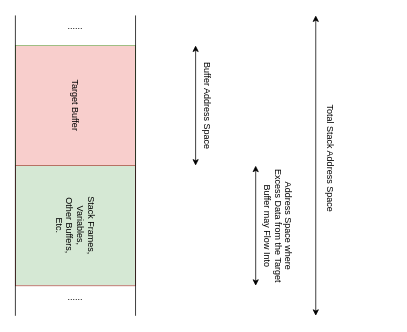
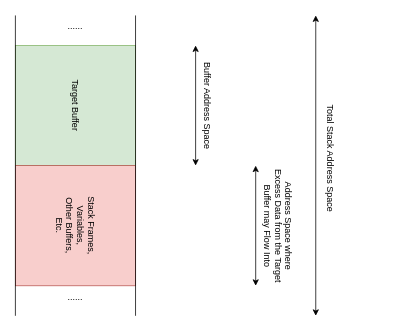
node "Target Buffer": fillcolor #f8cecc -> #d5e8d4
node "Stack Frames, Variables, Other Buffers, Etc.": fillcolor #d5e8d4 -> #f8cecc
